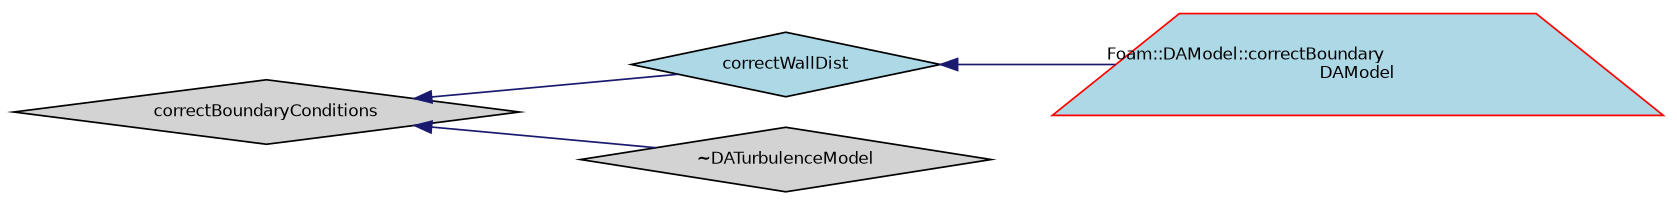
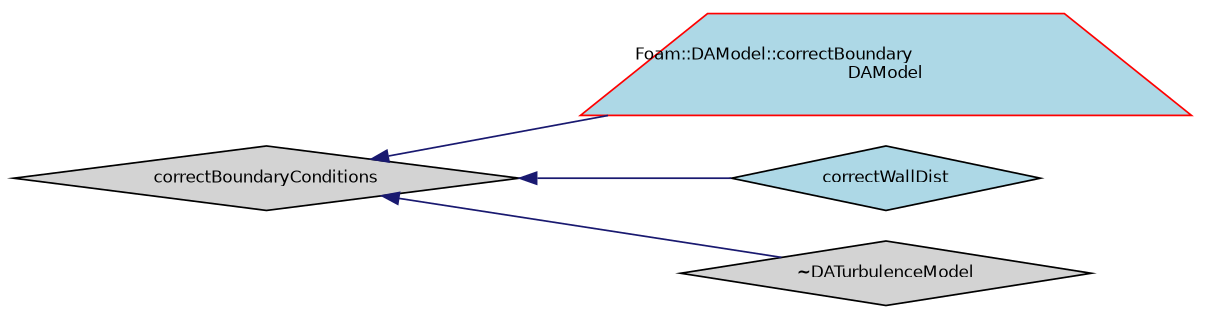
edge "Foam::DAModel::correctBoundary DAModel" -> "correctWallDist": now "Foam::DAModel::correctBoundary DAModel" -> "correctBoundaryConditions"
